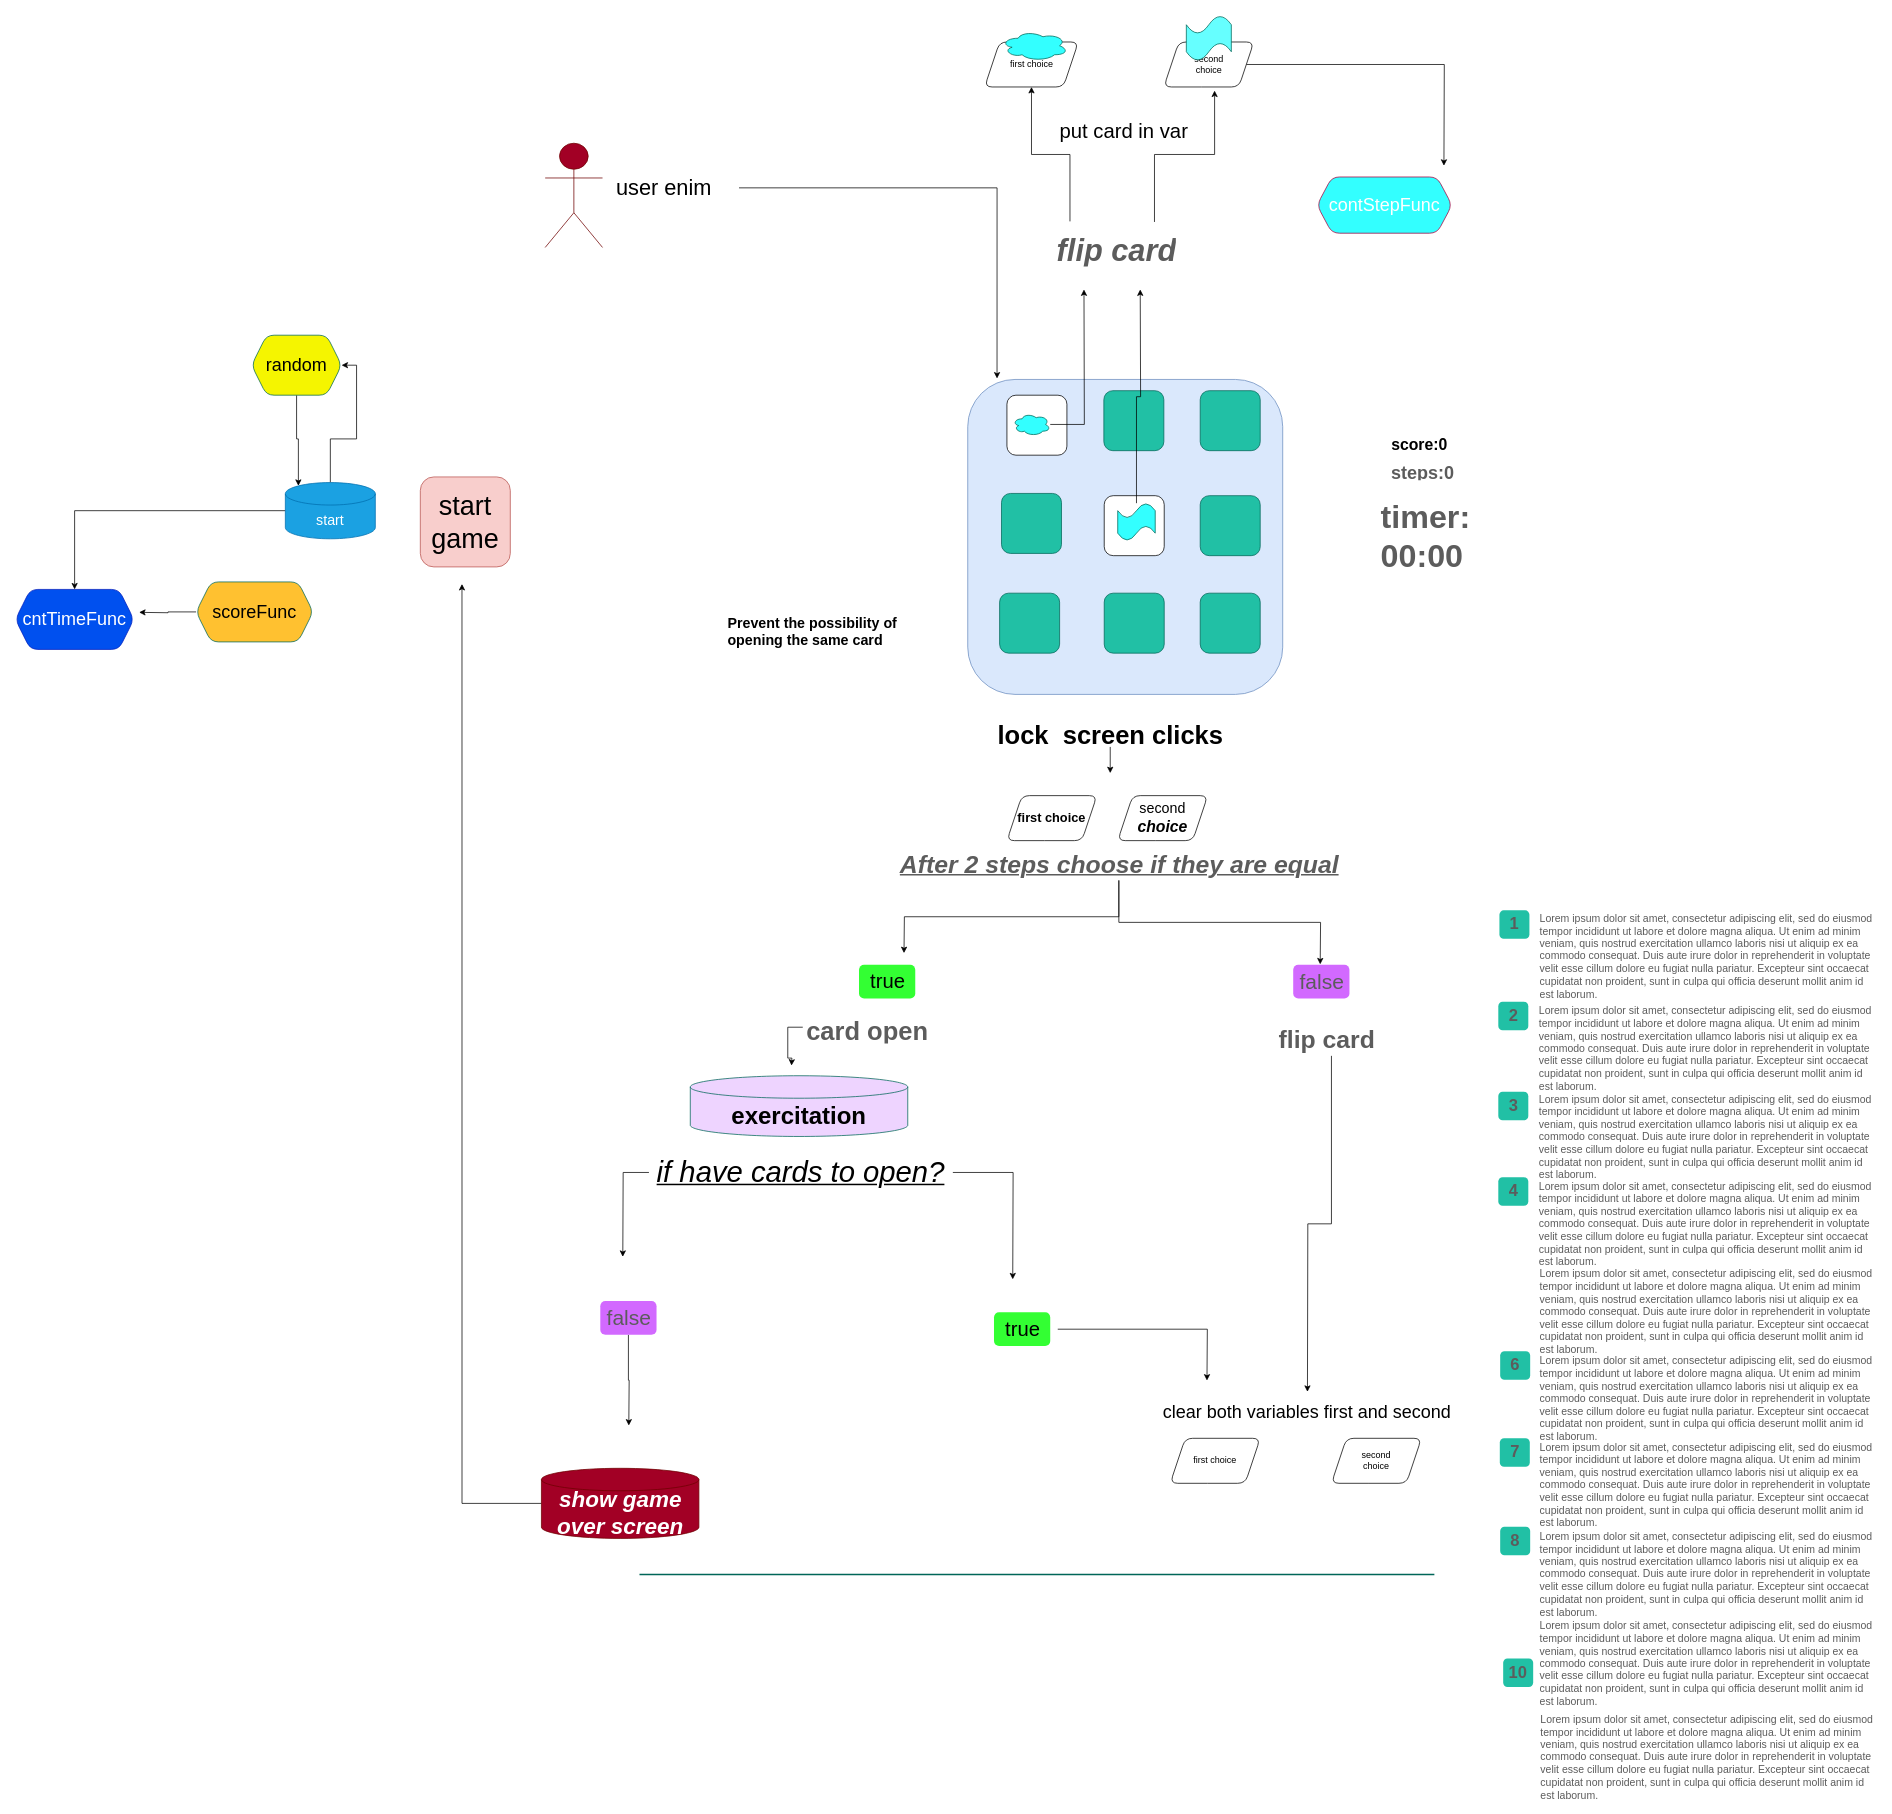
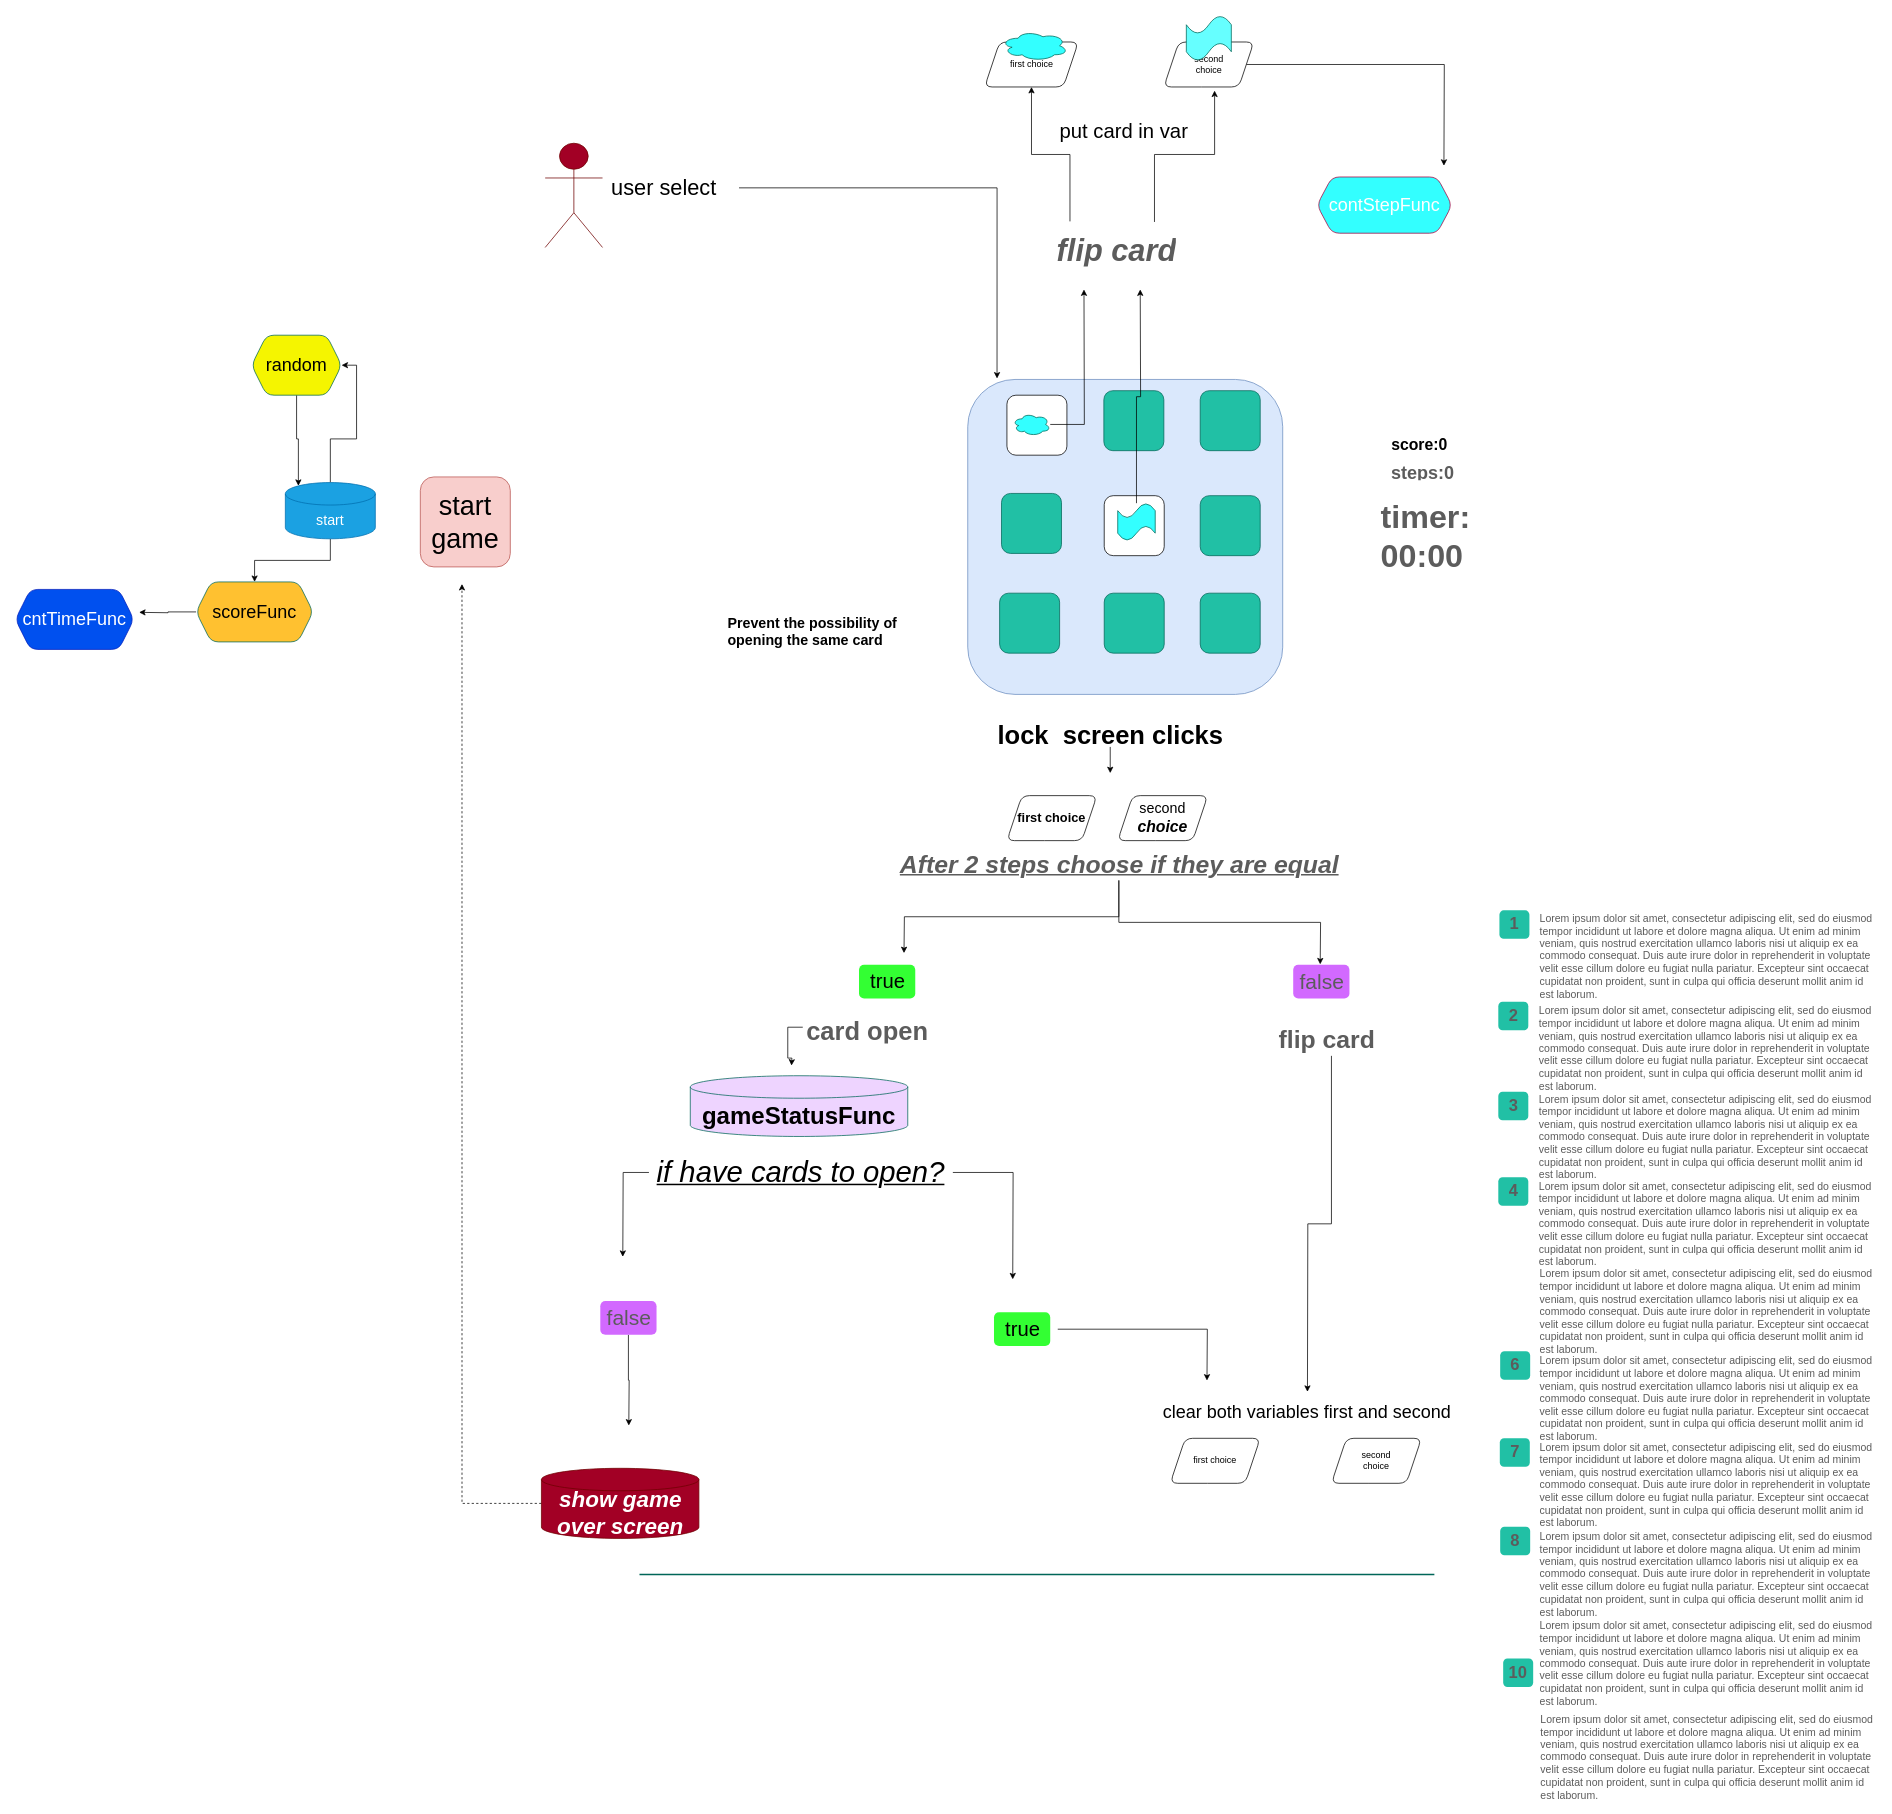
node "user enim": label "user enim" -> "user select"
edge "start" -> "cntTimeFunc": now "start" -> "scoreFunc"
edge "show game over screen" -> "start game": style solid -> dashed
node "exercitation": label "exercitation" -> "gameStatusFunc"
